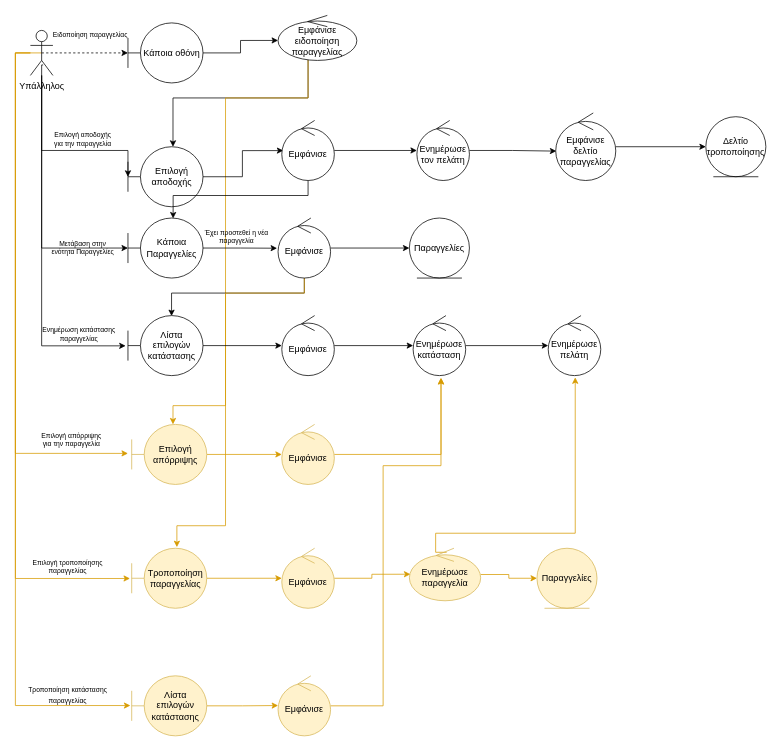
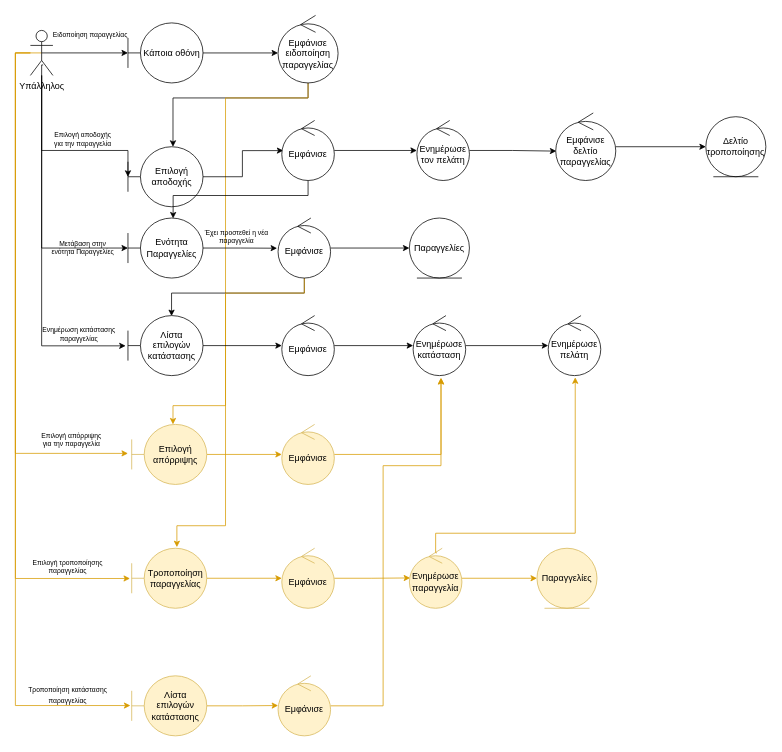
node "Εμφάνισε ειδοποίηση παραγγελίας": size 79x45 -> 60x68
edge "Υπάλληλος" -> "Κάποια οθόνη": style dashed -> solid
node "Κάποια Παραγγελίες": label "Κάποια Παραγγελίες" -> "Ενότητα Παραγγελίες"
node "Ενημέρωσε παραγγελία": size 71x53 -> 53x60
